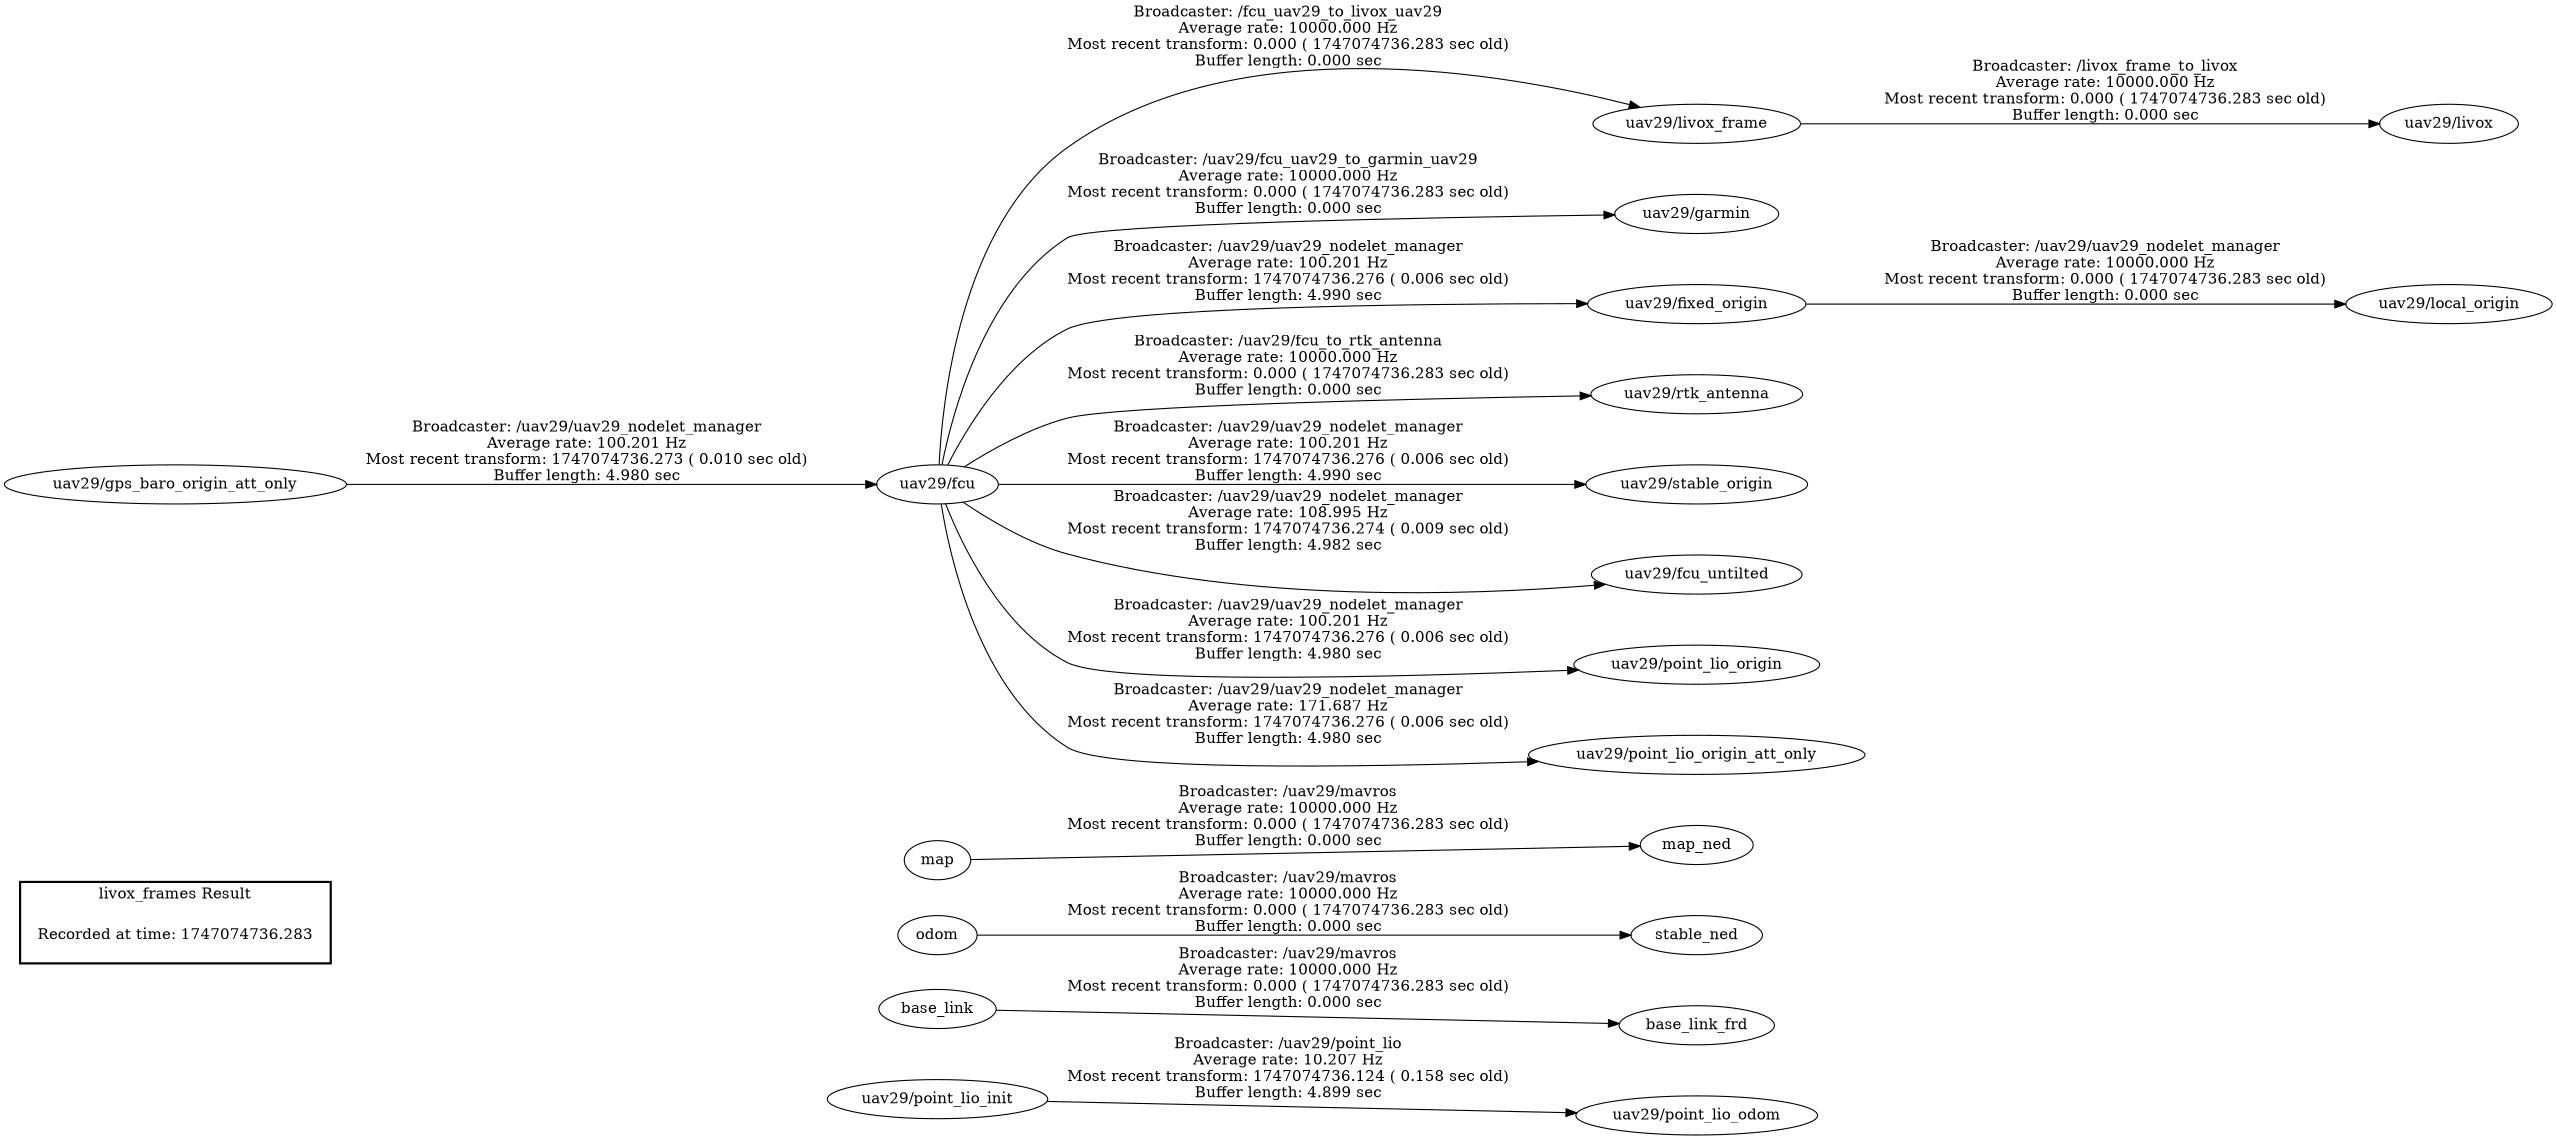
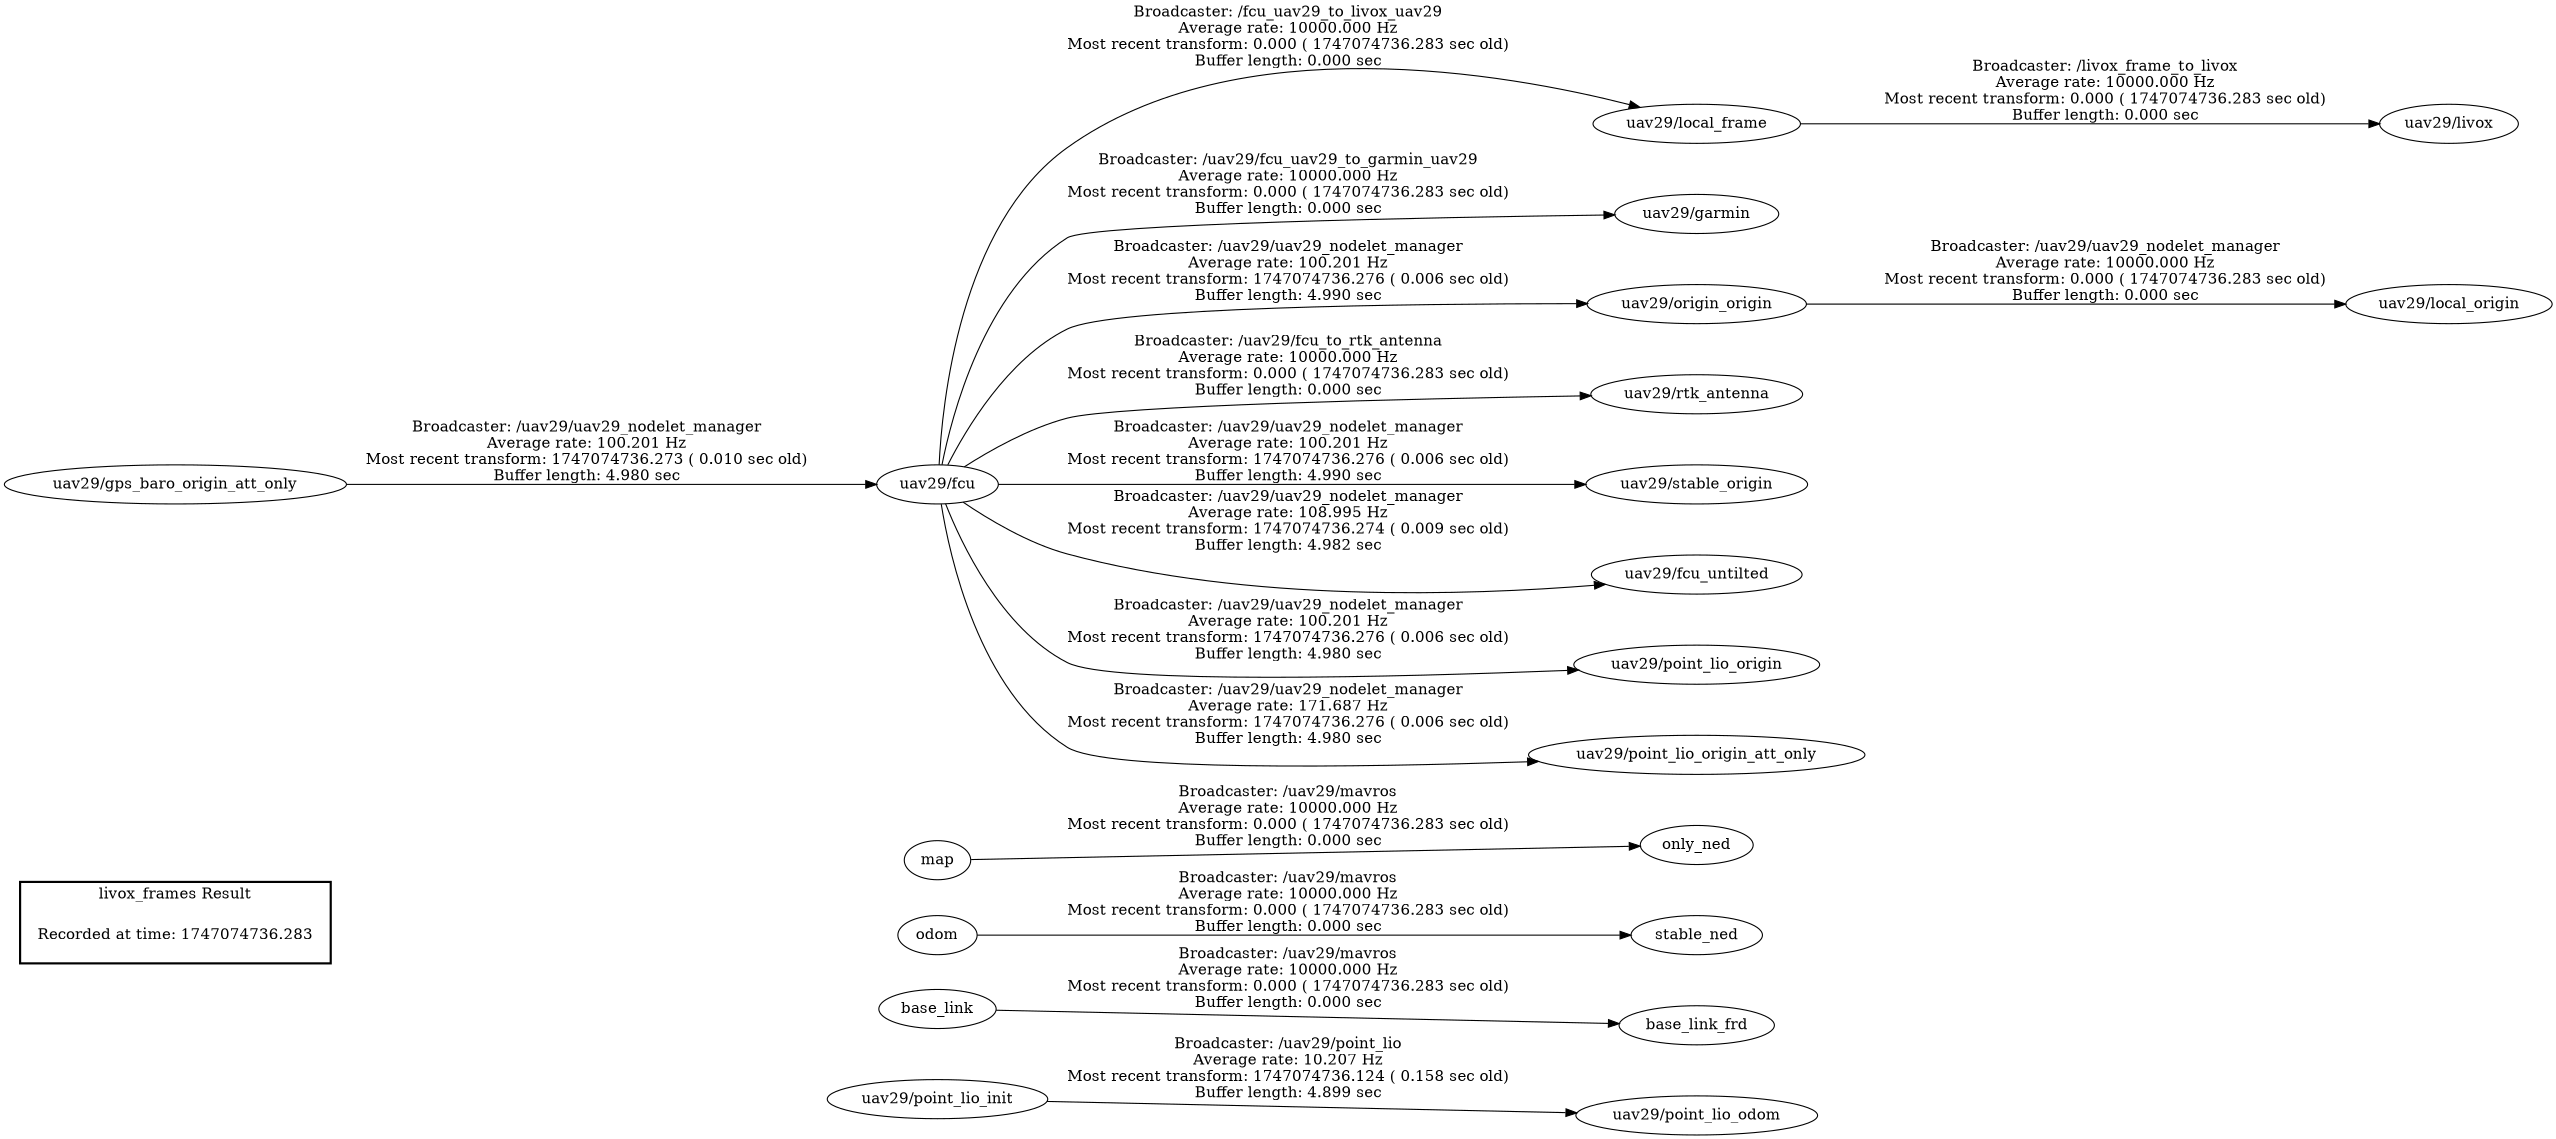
node "uav29/livox_frame": label "uav29/livox_frame" -> "uav29/local_frame"
node "uav29/fixed_origin": label "uav29/fixed_origin" -> "uav29/origin_origin"
node "map_ned": label "map_ned" -> "only_ned"
